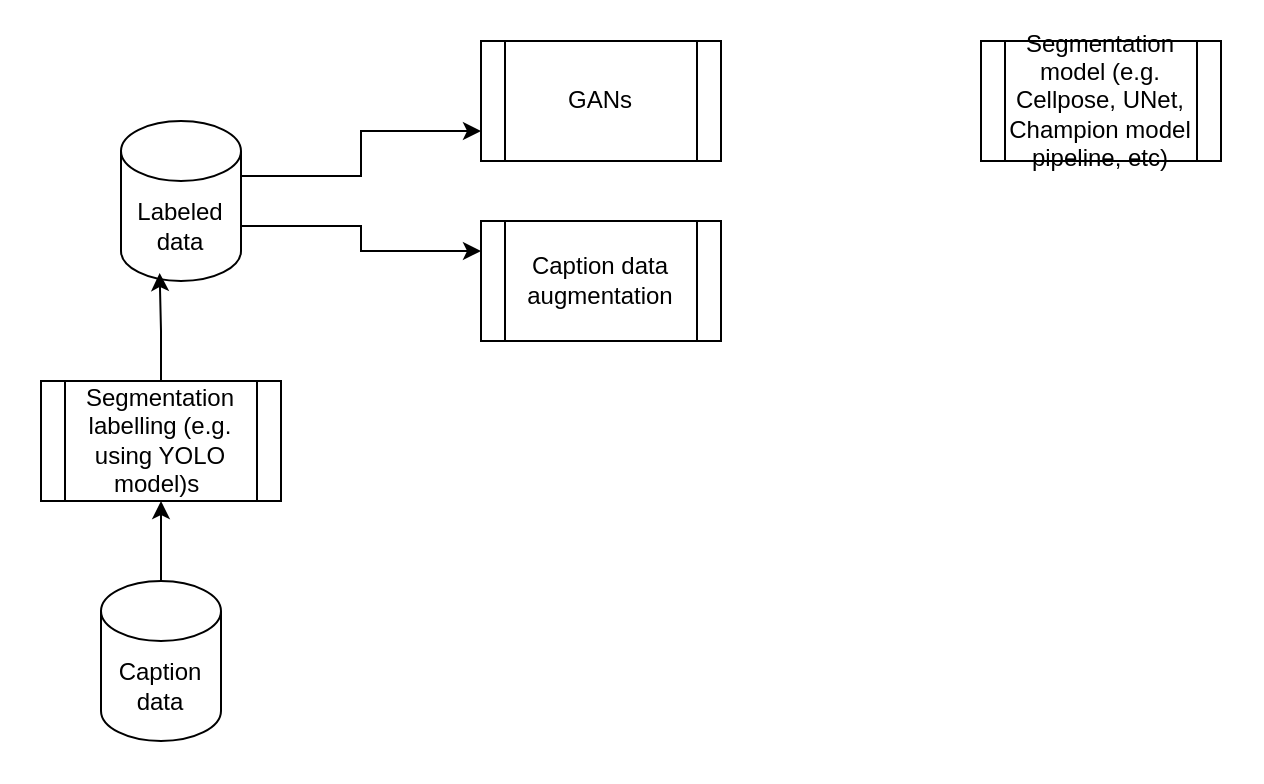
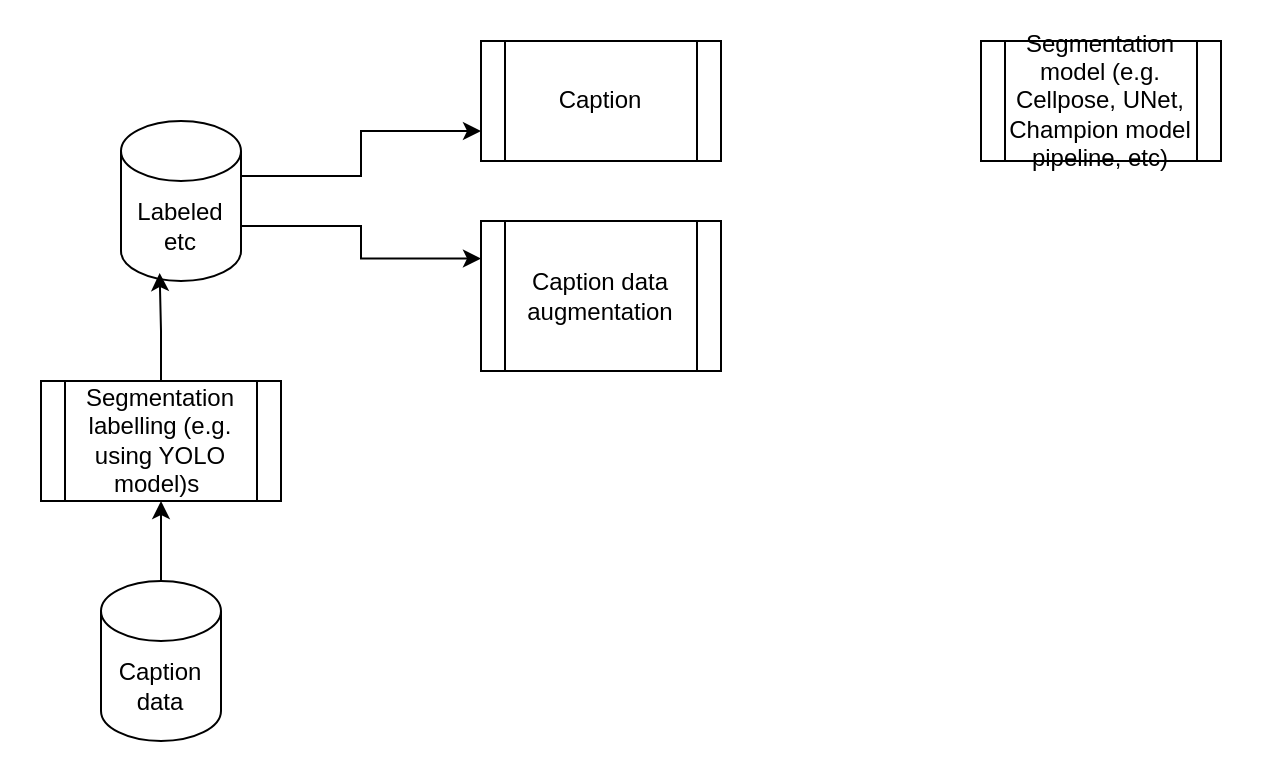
node "GANs": label "GANs" -> "Caption"
node "Labeled data": label "Labeled data" -> "Labeled etc"
node "Caption data augmentation": size 240x120 -> 240x150
